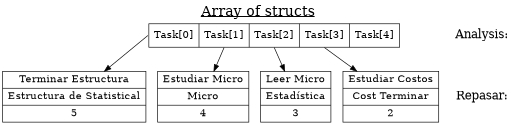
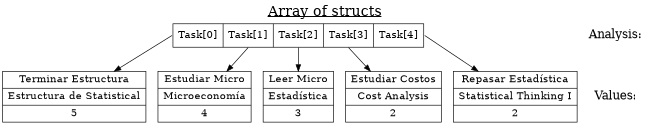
node "Estudiar Micro": text "Micro" -> "Microeconomía"
node "Estudiar Costos": text "Cost Terminar" -> "Cost Analysis"
node "Repasar:": label "Repasar:" -> "Values:"
node "Repasar Estadística": added
